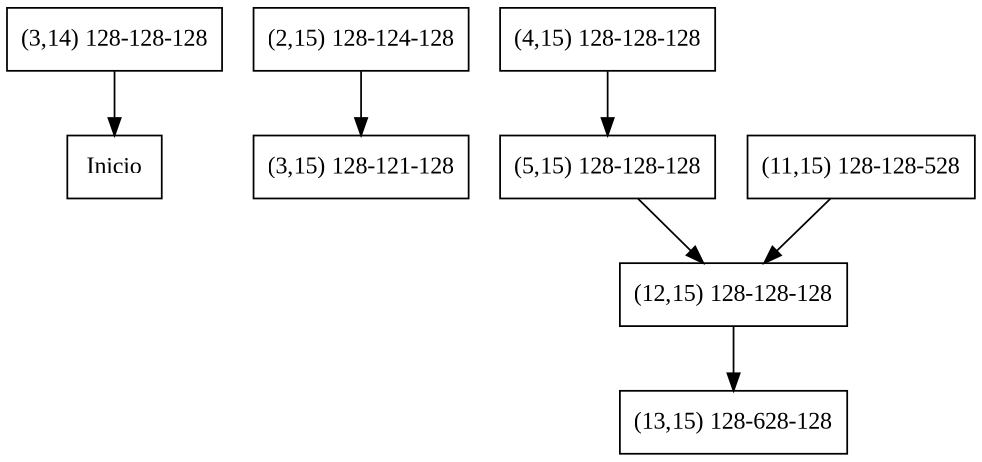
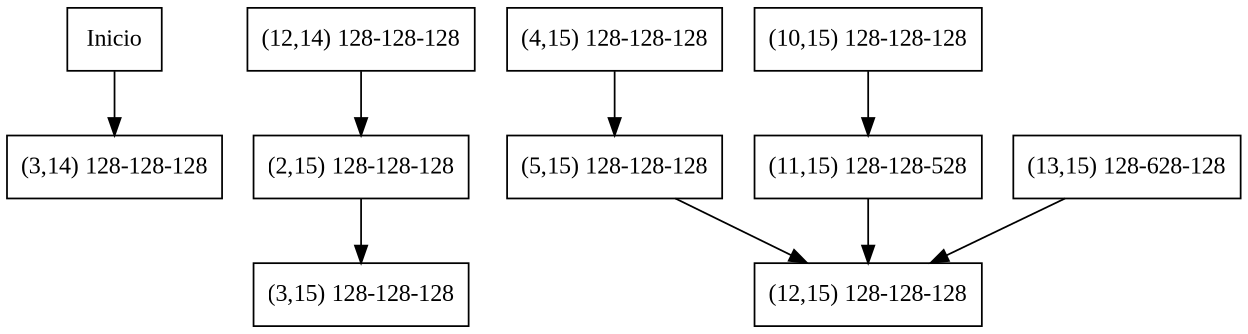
node "(12,14) 128-128-128": added
node "(2,15) 128-124-128": label "(2,15) 128-124-128" -> "(2,15) 128-128-128"
node "(10,15) 128-128-128": added
edge "(3,14) 128-128-128" -> "Inicio": reversed
node "(3,15) 128-121-128": label "(3,15) 128-121-128" -> "(3,15) 128-128-128"
edge "(12,15) 128-128-128" -> "(13,15) 128-628-128": reversed
